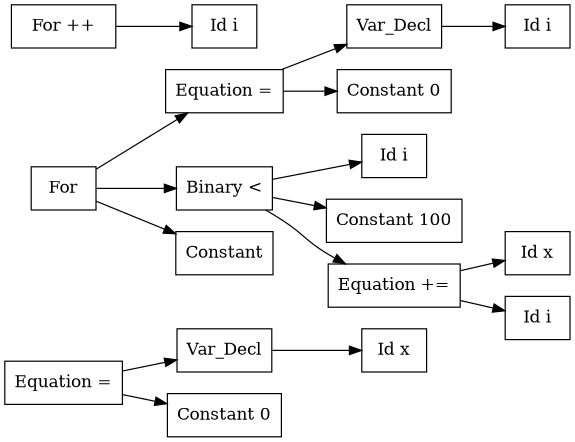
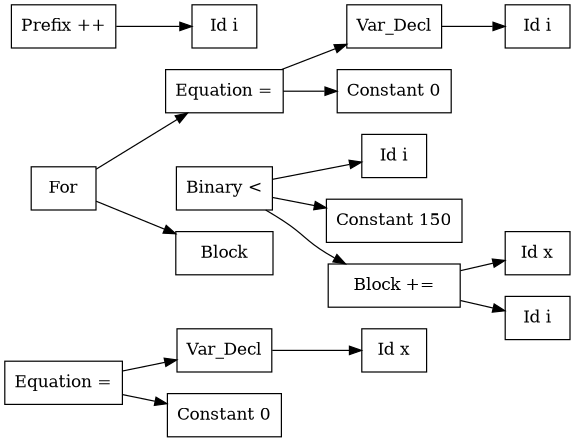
node "For ++": label "For ++" -> "Prefix ++"
edge "For" -> "Binary <": removed
node "Constant 100": label "Constant 100" -> "Constant 150"
node "Constant": label "Constant" -> "Block"
node "Equation +=": label "Equation +=" -> "Block +="
